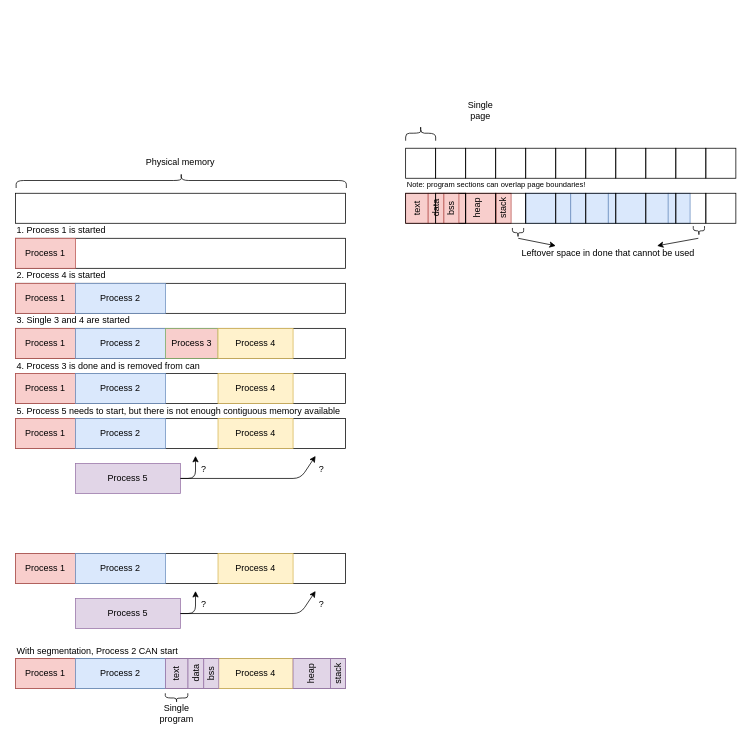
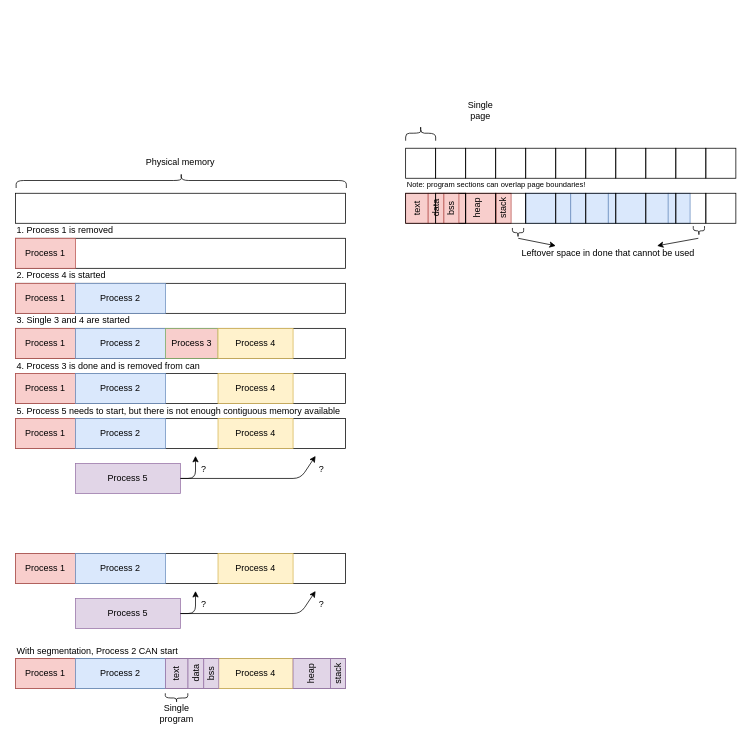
node "1. Process 1 is started": label "1. Process 1 is started" -> "1. Process 1 is removed"
